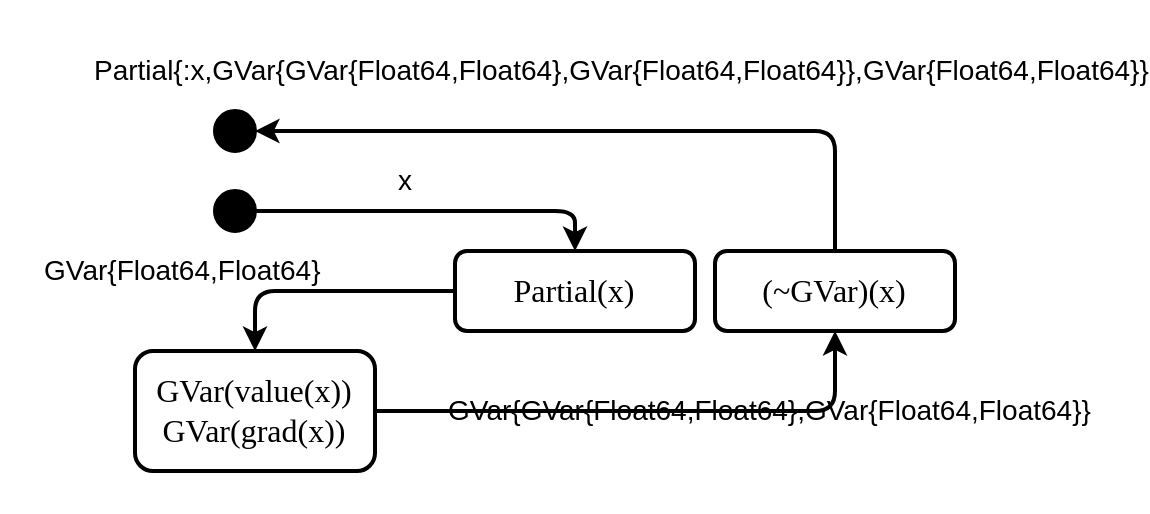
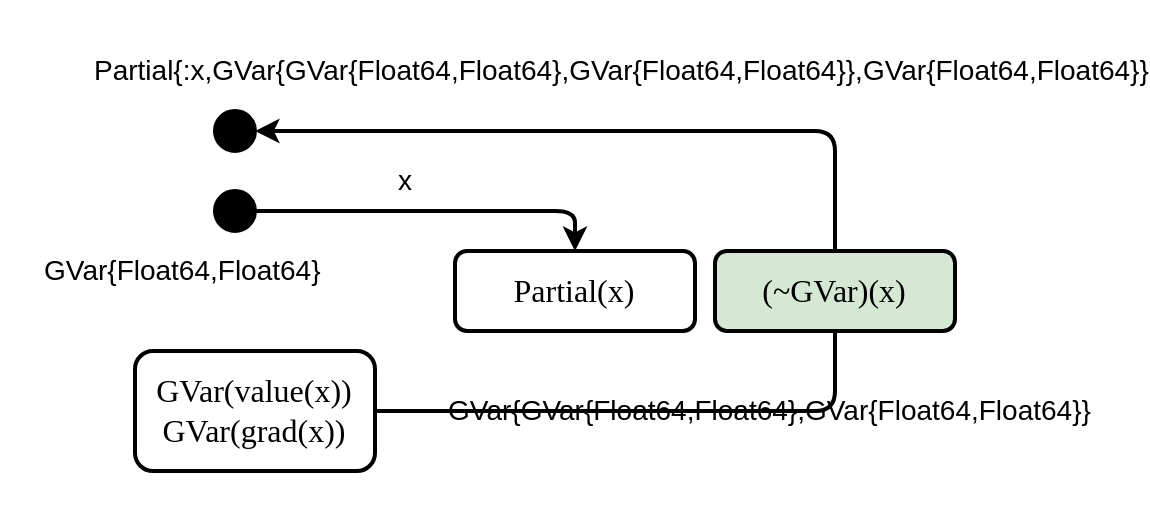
edge "Partial(x)" -> "GVar(value(x)) GVar(grad(x))": removed
node "(~GVar)(x)": fillcolor #ffffff -> #d5e8d4
edge "GVar(value(x)) GVar(grad(x))" -> "(~GVar)(x)": arrowhead classic -> none
